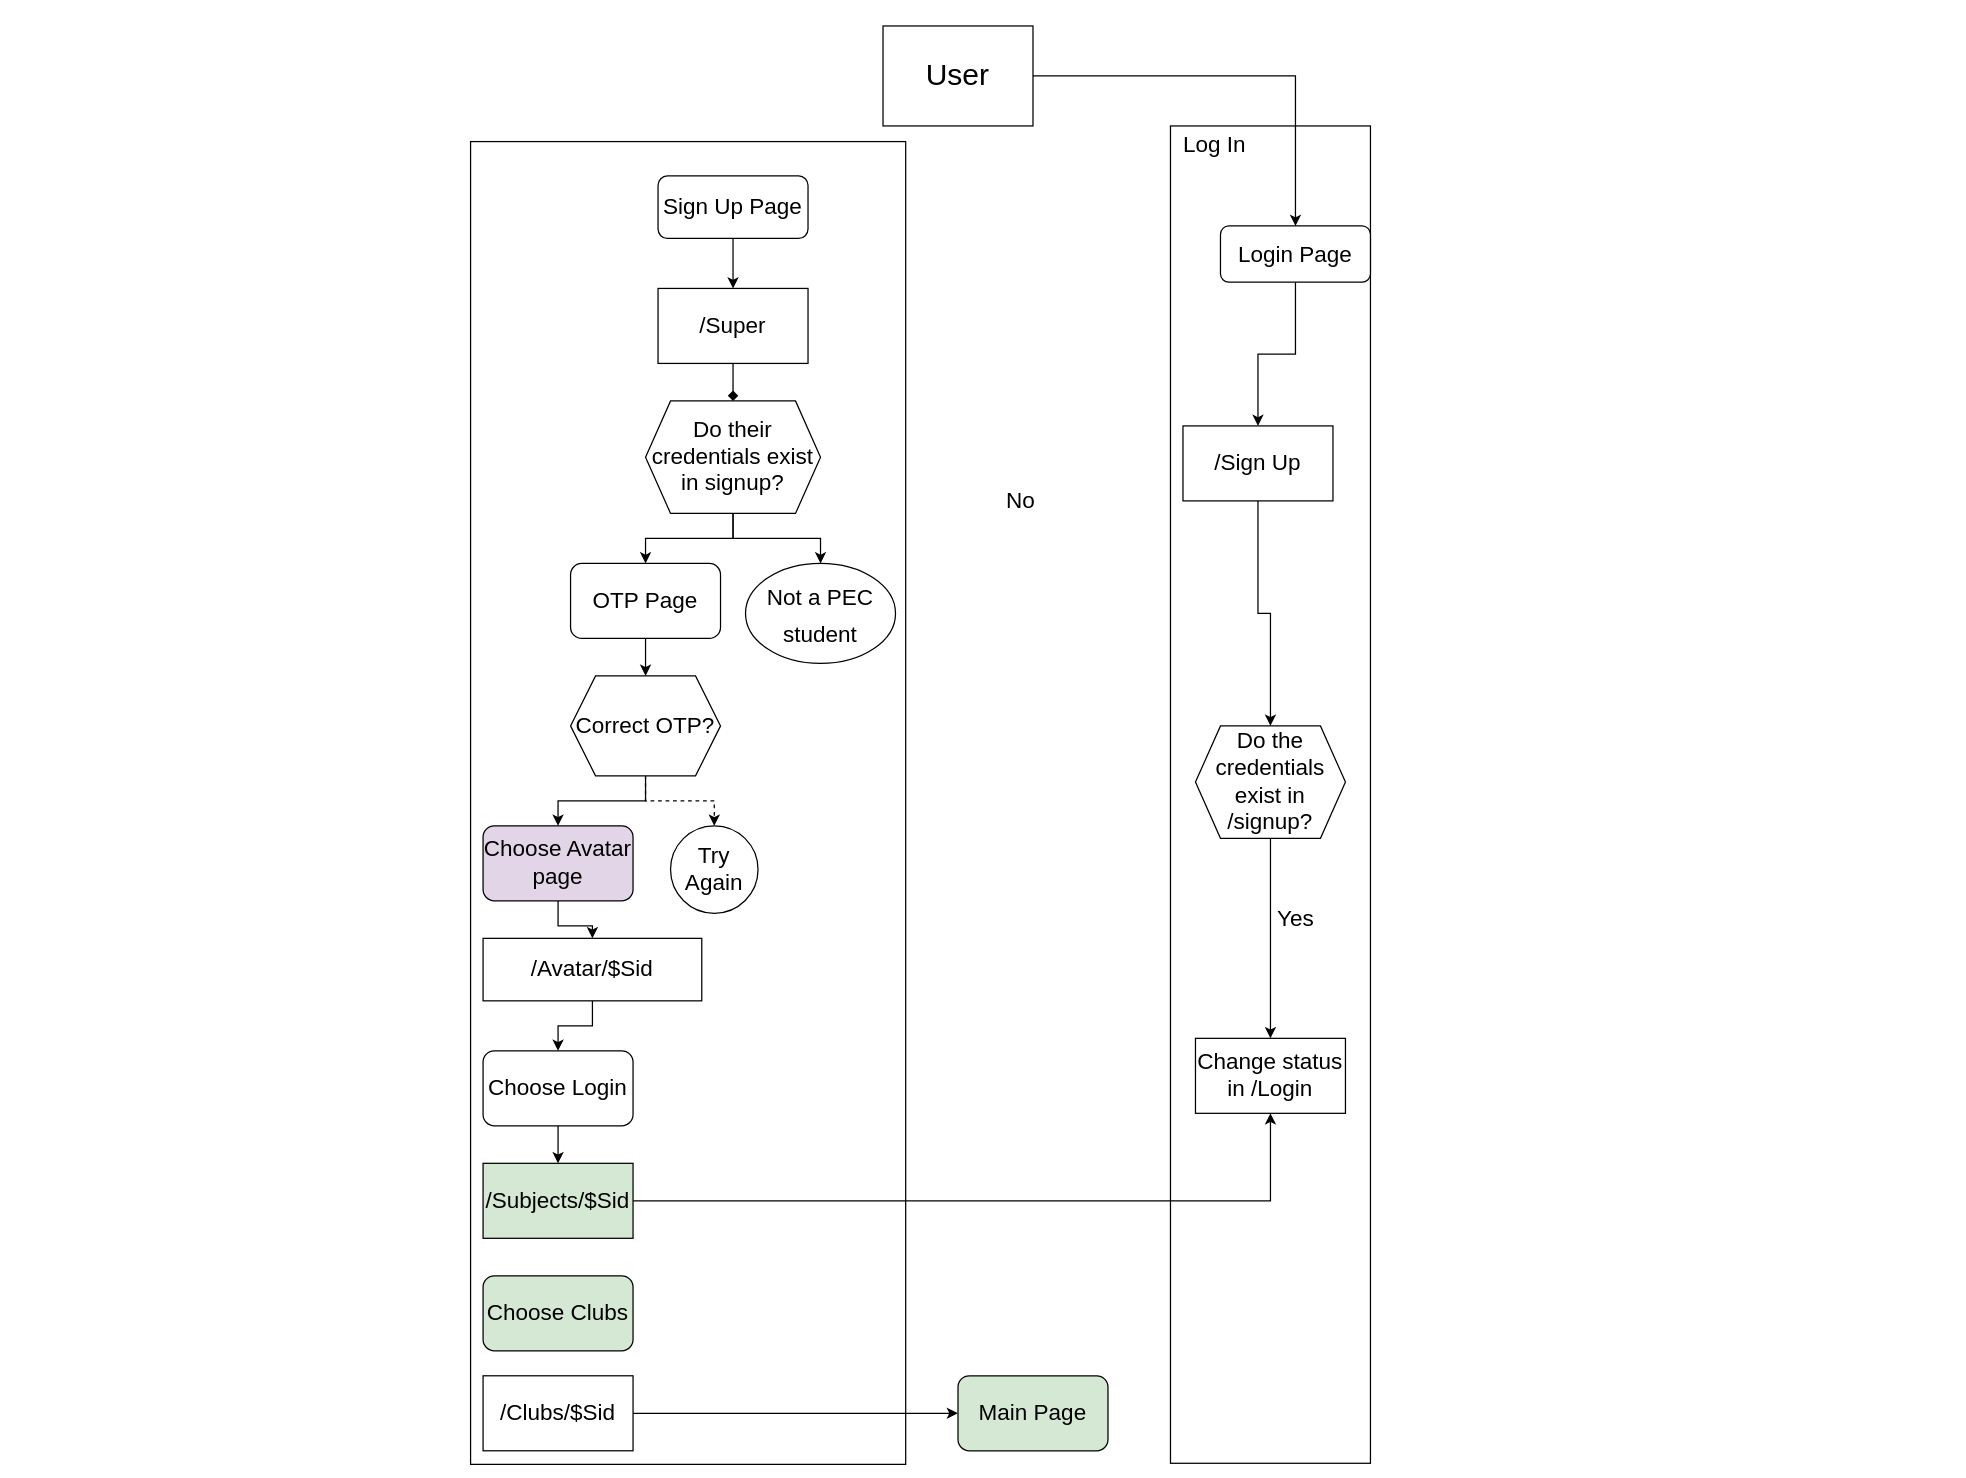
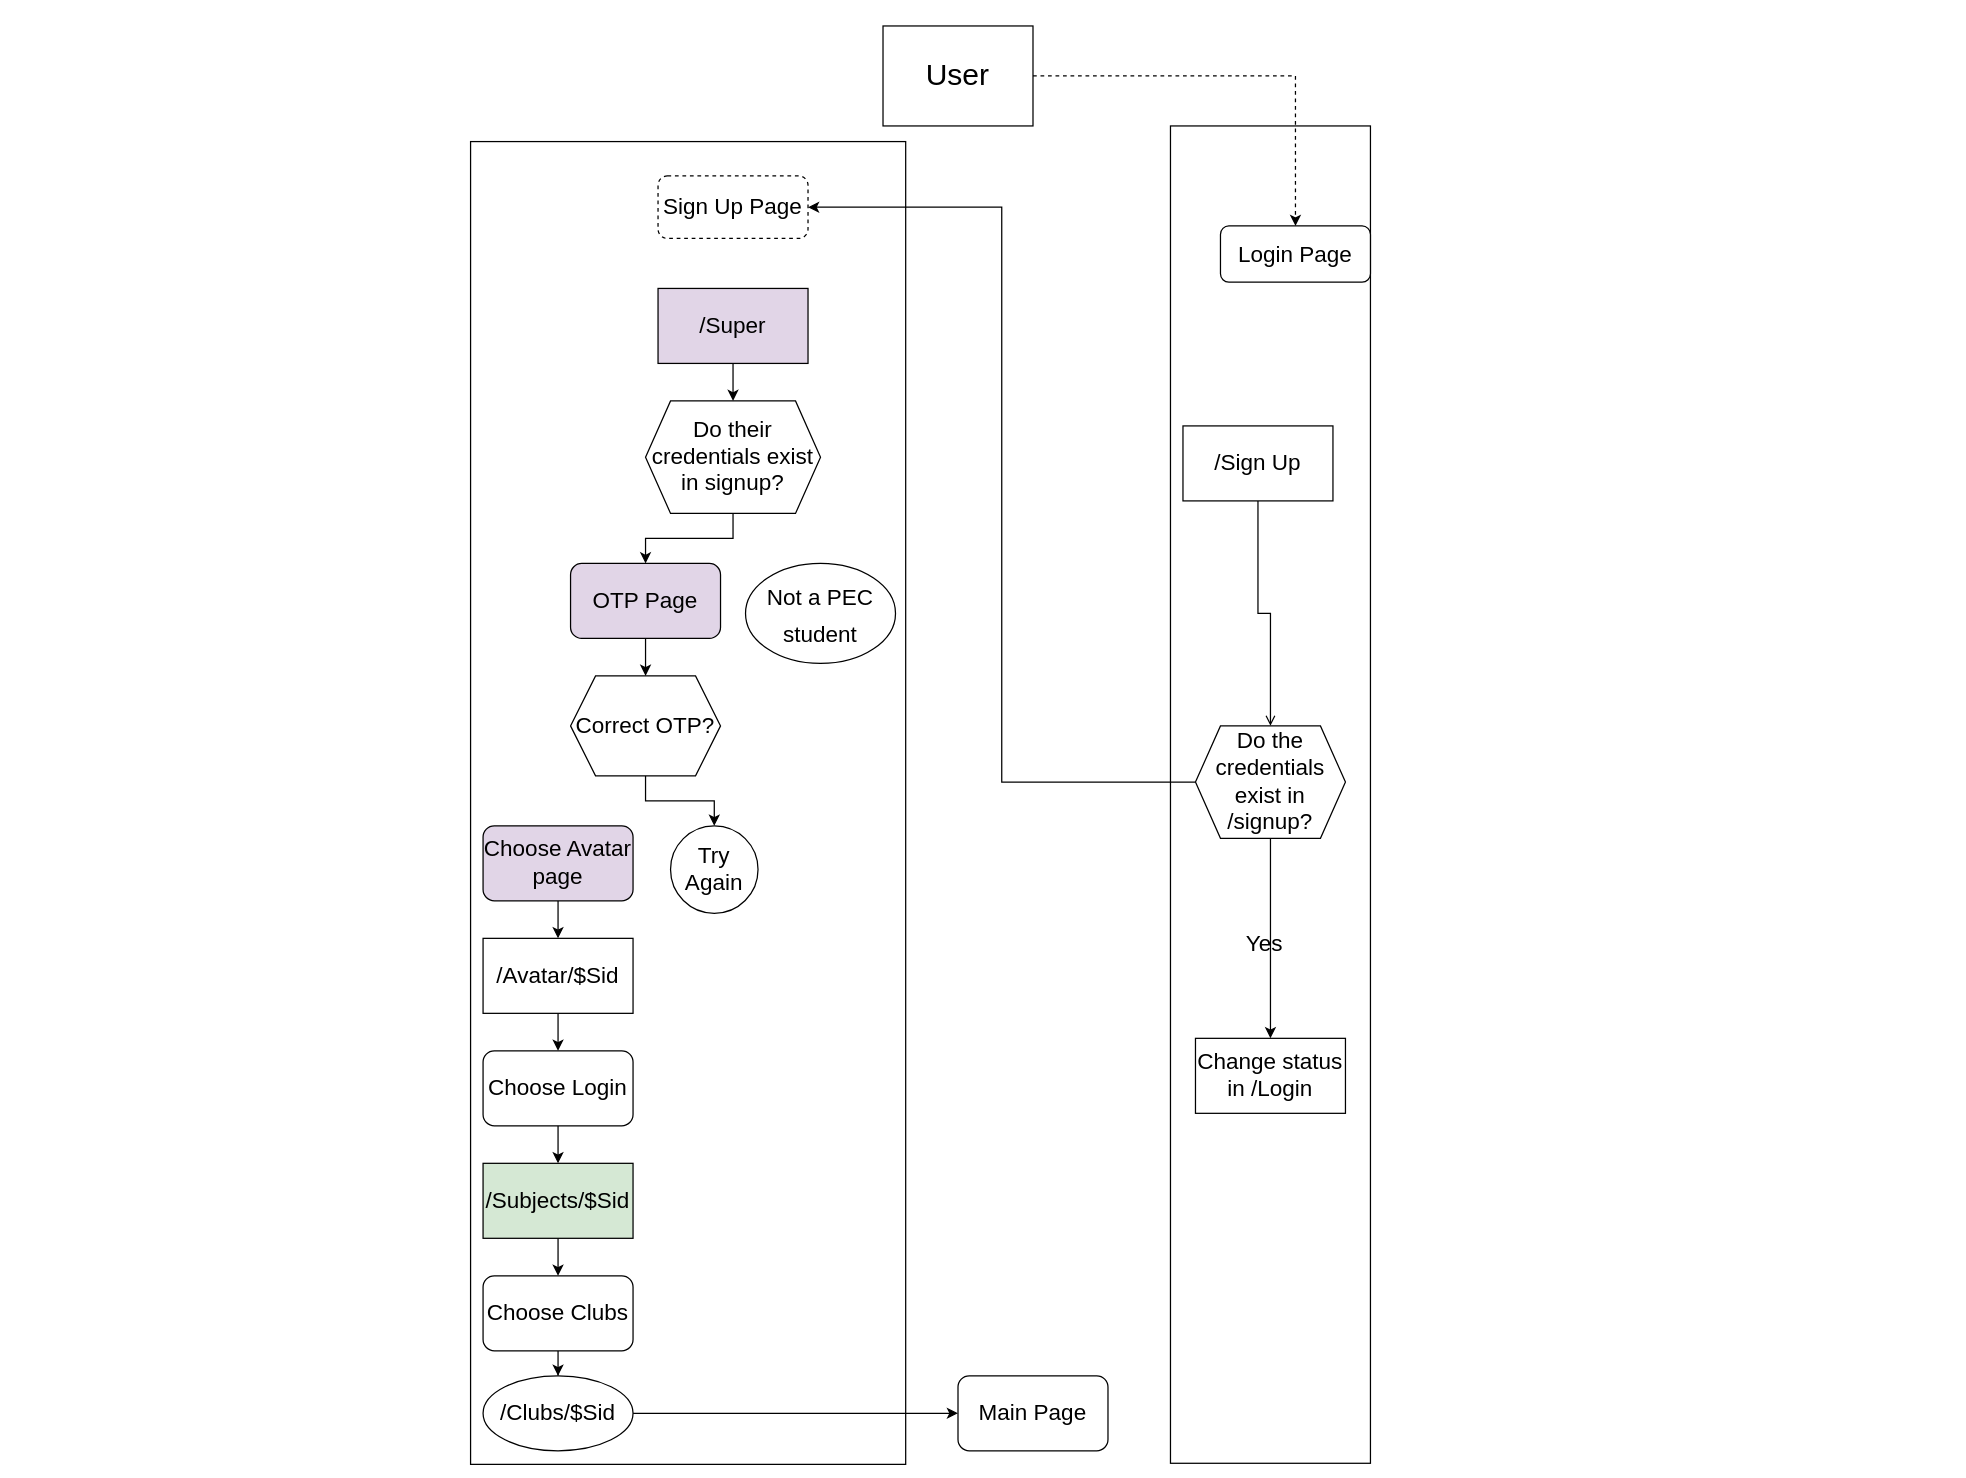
edge "User" -> "Login Page": style solid -> dashed
node "Log In": removed
node "Sign Up Page": style solid -> dashed
edge "Sign Up Page" -> "/Super": removed
node "/Super": fillcolor #ffffff -> #e1d5e7
edge "Login Page" -> "/Sign Up": removed
edge "/Super" -> "Do their credentials exist in signup?": arrowhead diamond -> classic
edge "Do the credentials exist in /signup?" -> "Sign Up Page": added
node "No": removed
edge "Do their credentials exist in signup?" -> "Not a PEC student": removed
node "OTP Page": fillcolor #ffffff -> #e1d5e7
edge "/Sign Up" -> "Do the credentials exist in /signup?": arrowhead classic -> open
edge "Correct OTP?" -> "Choose Avatar page": removed
edge "Correct OTP?" -> "Try Again": style dashed -> solid
node "Yes": moved (1296, 919) -> (1264, 944)
node "/Avatar/$Sid": size 219x63 -> 150x75
edge "/Subjects/$Sid" -> "Change status in /Login": now "/Subjects/$Sid" -> "Choose Clubs"
node "Choose Clubs": fillcolor #d5e8d4 -> #ffffff
edge "Choose Clubs" -> "/Clubs/$Sid": added
node "/Clubs/$Sid": shape rectangle -> ellipse
node "Main Page": fillcolor #d5e8d4 -> #ffffff
